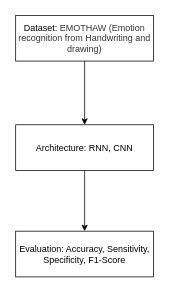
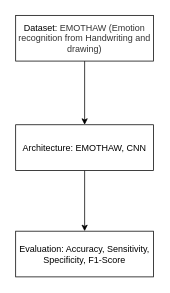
node "Architecture: RNN, CNN": label "Architecture: RNN, CNN" -> "Architecture: EMOTHAW, CNN"
